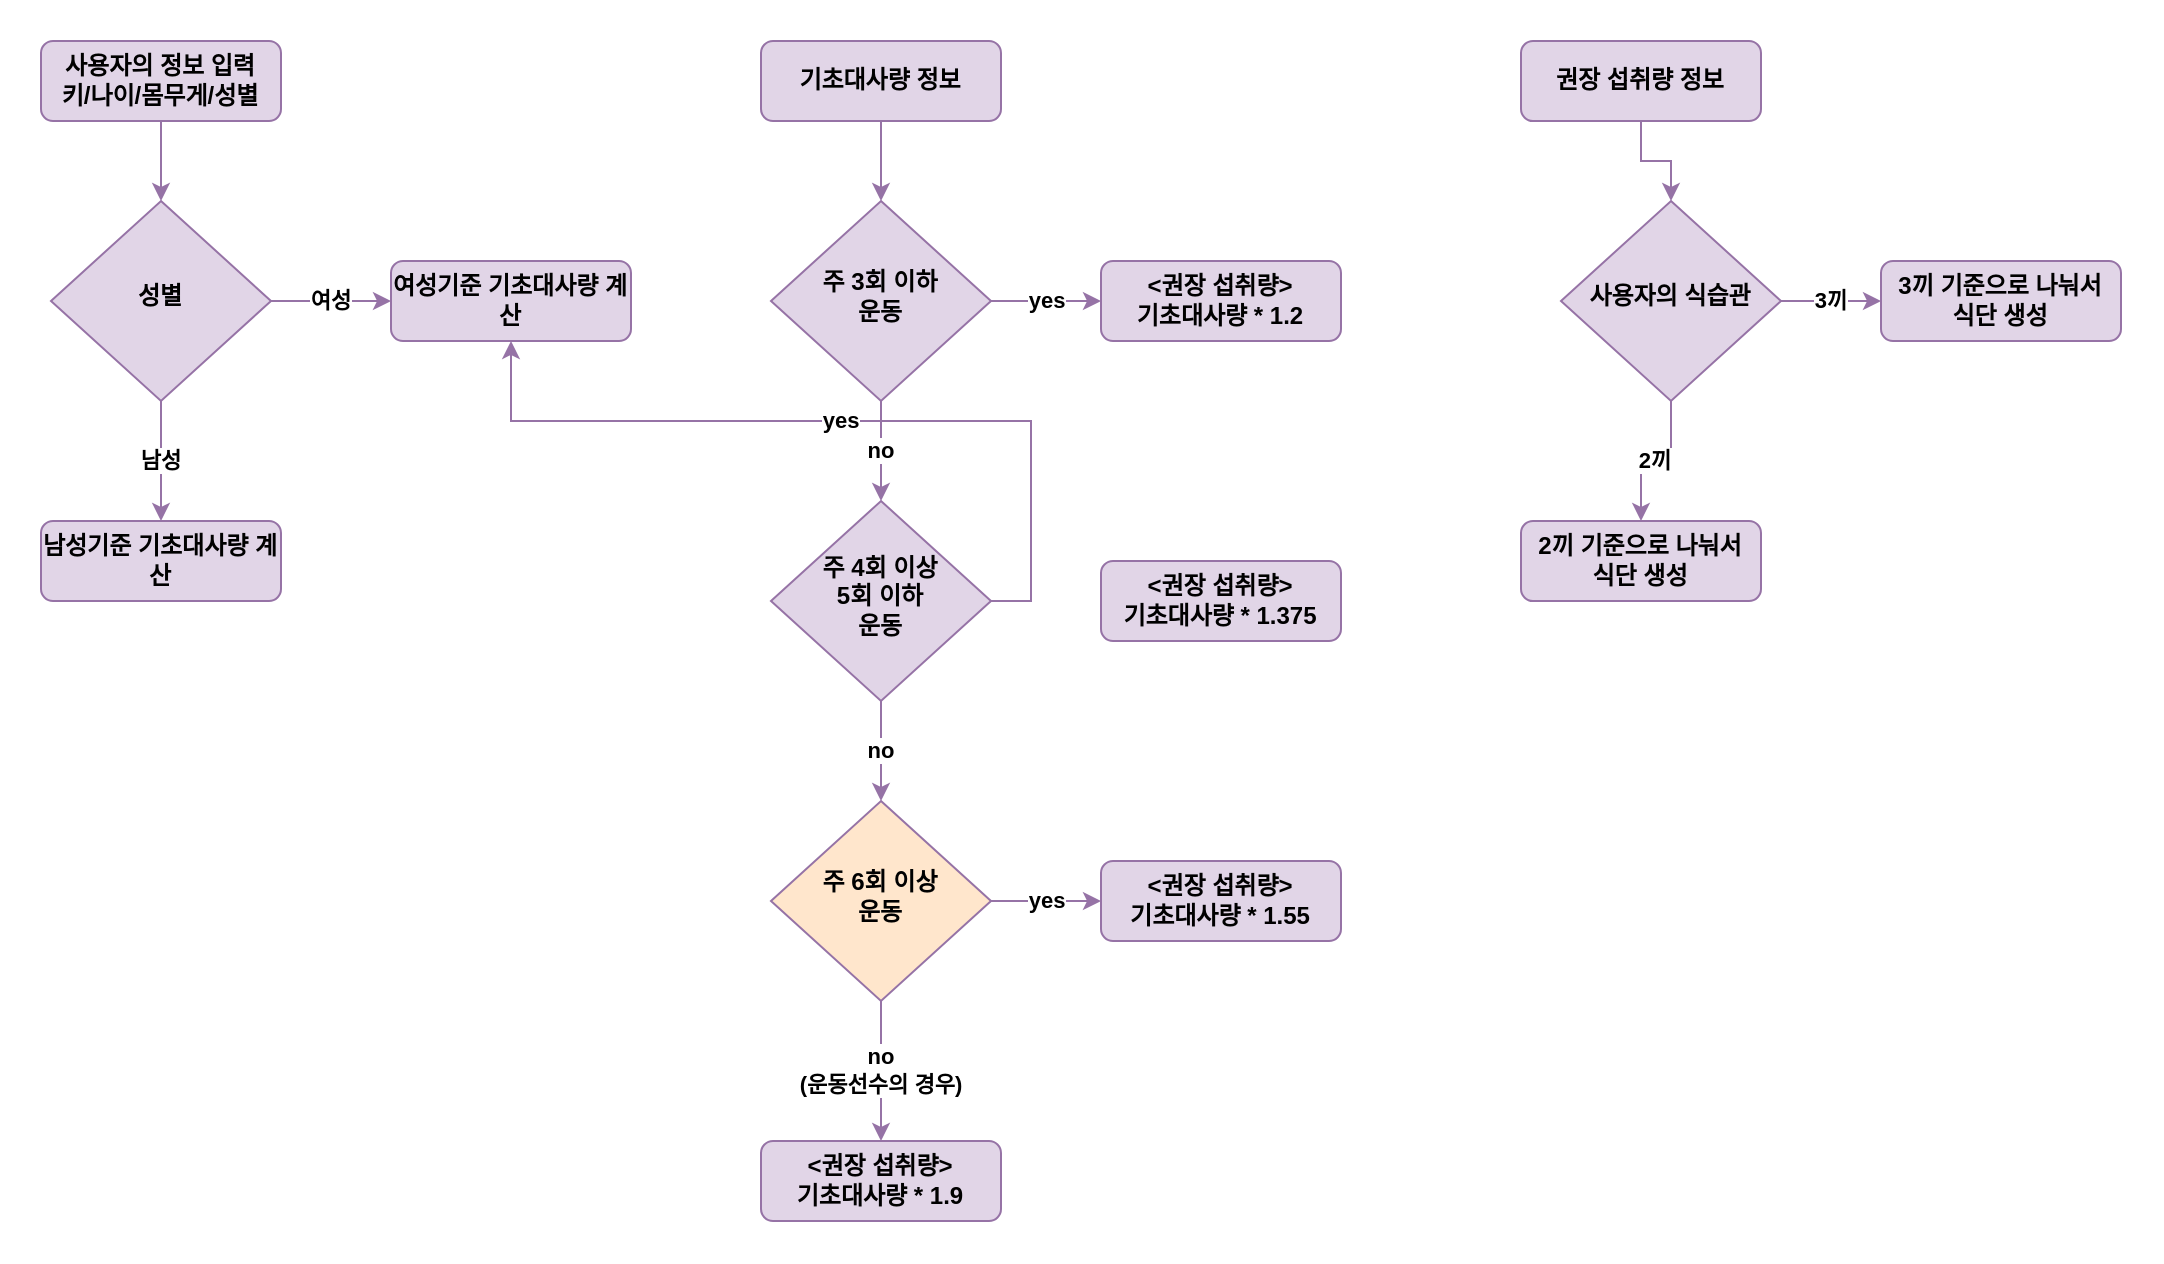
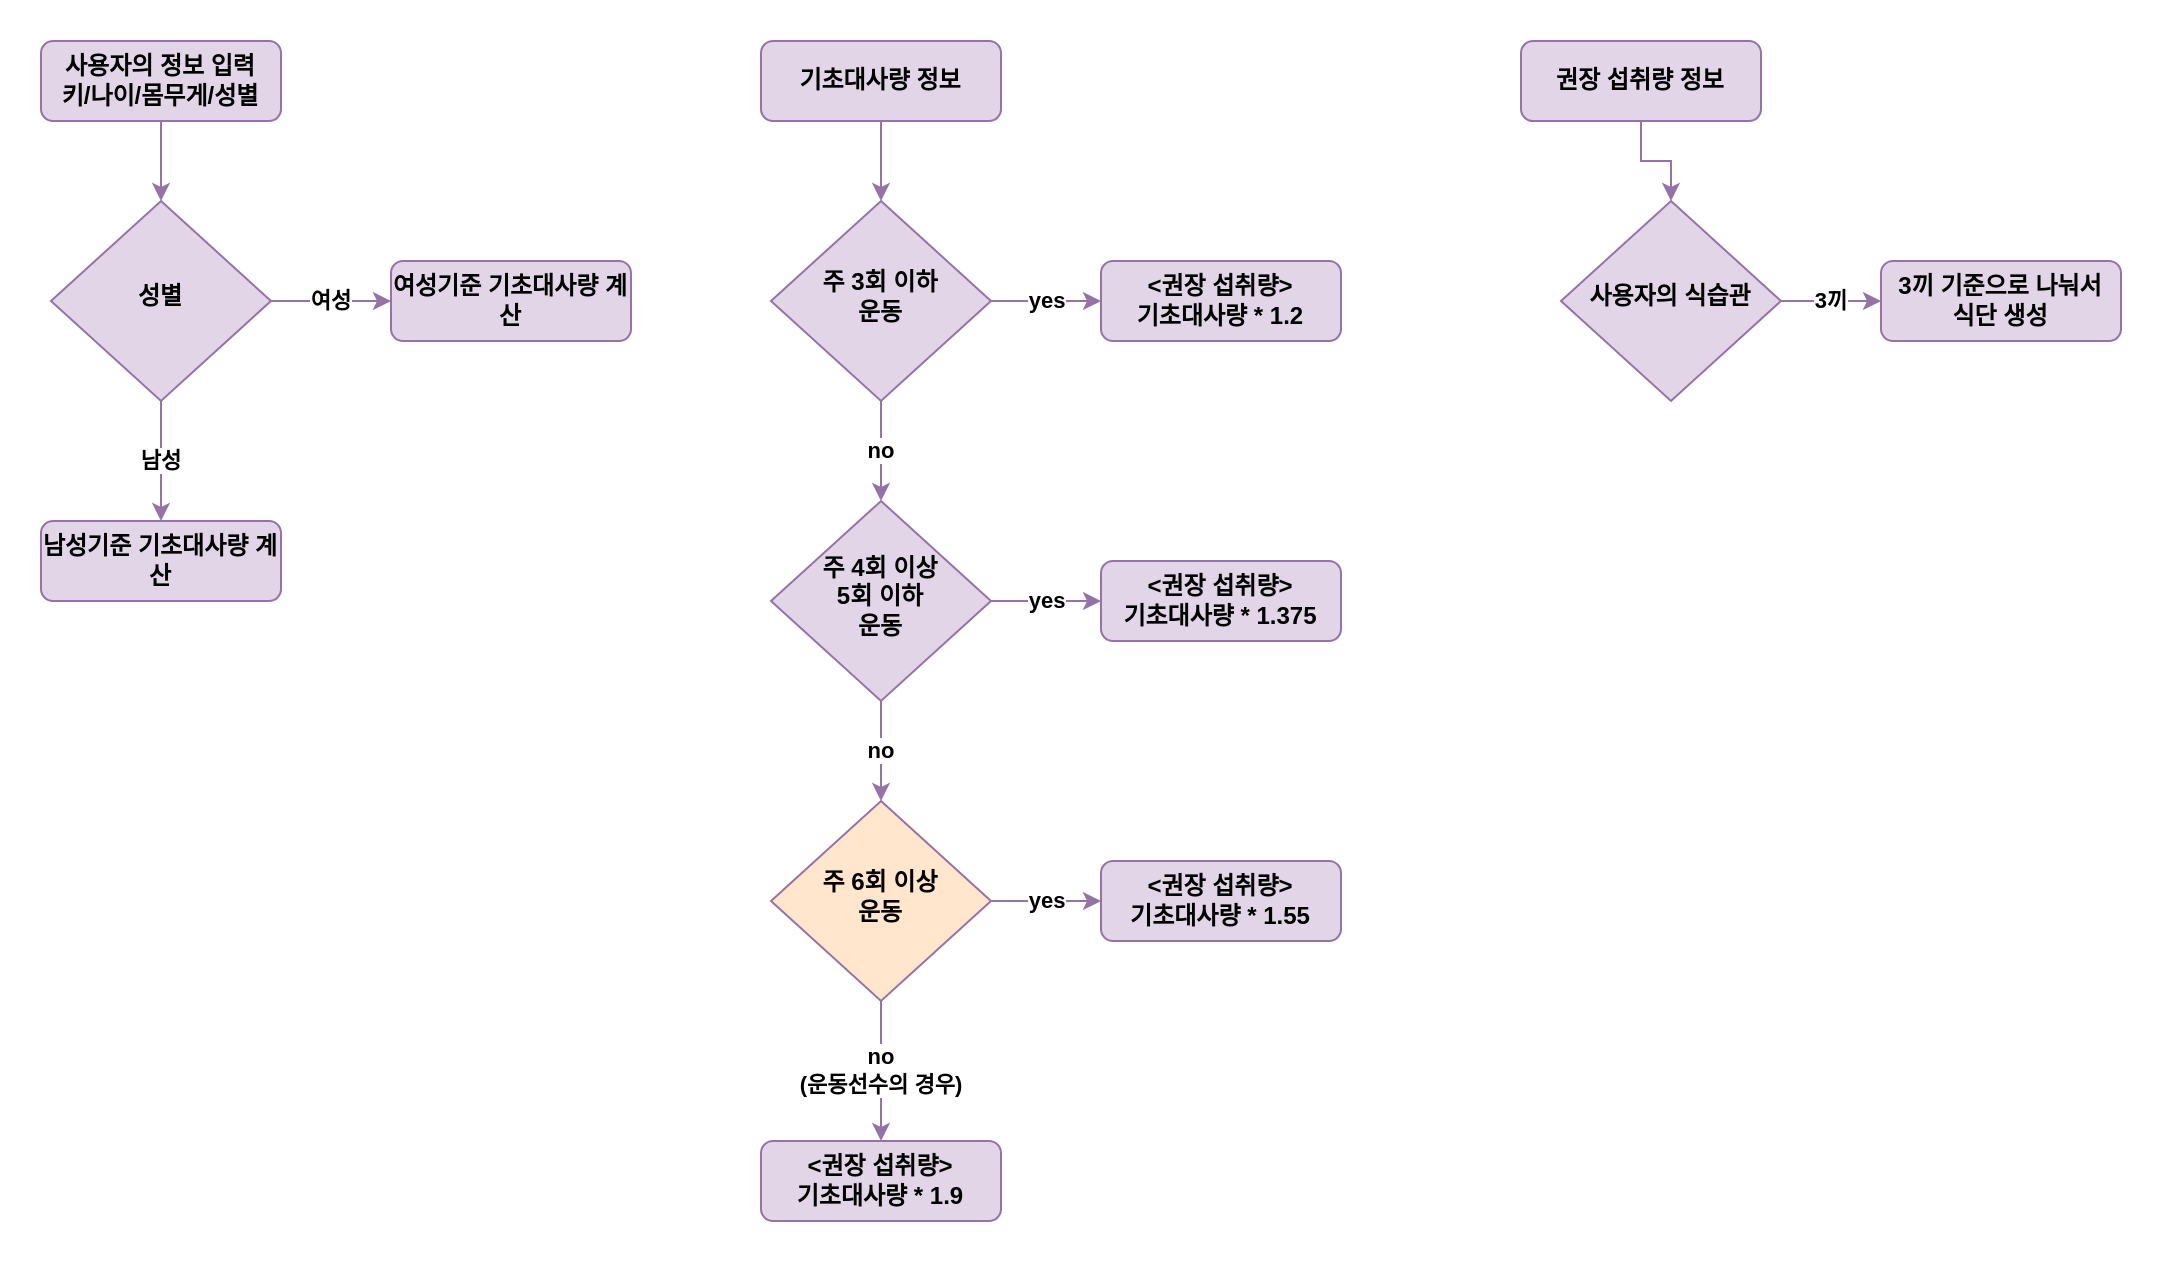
edge "주 4회 이상 5회 이하 운동" -> "여성기준 기초대사량 계산": now "주 4회 이상 5회 이하 운동" -> "<권장 섭취량> 기초대사량 * 1.375"
edge "사용자의 식습관" -> "2끼 기준으로 나눠서 식단 생성": removed, label "2끼"
node "2끼 기준으로 나눠서 식단 생성": removed
